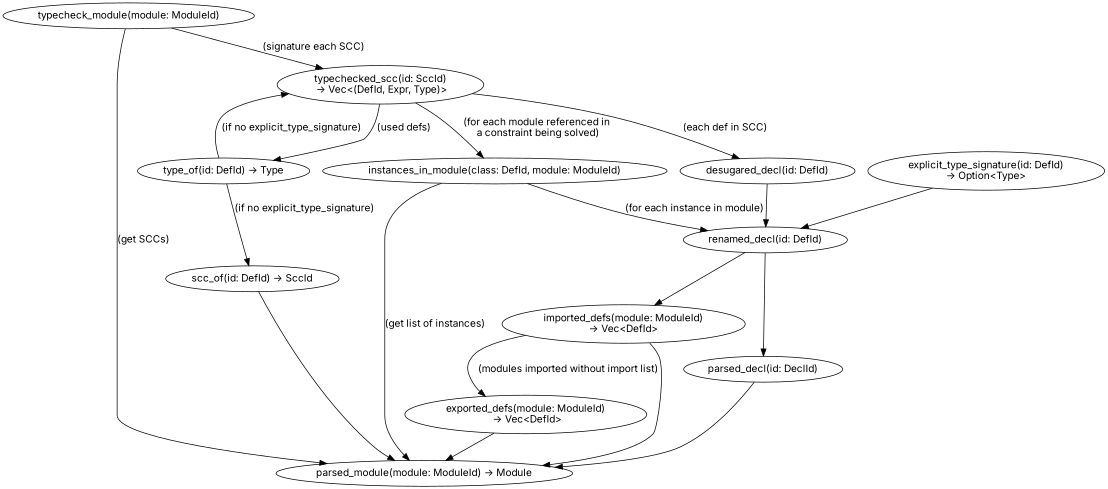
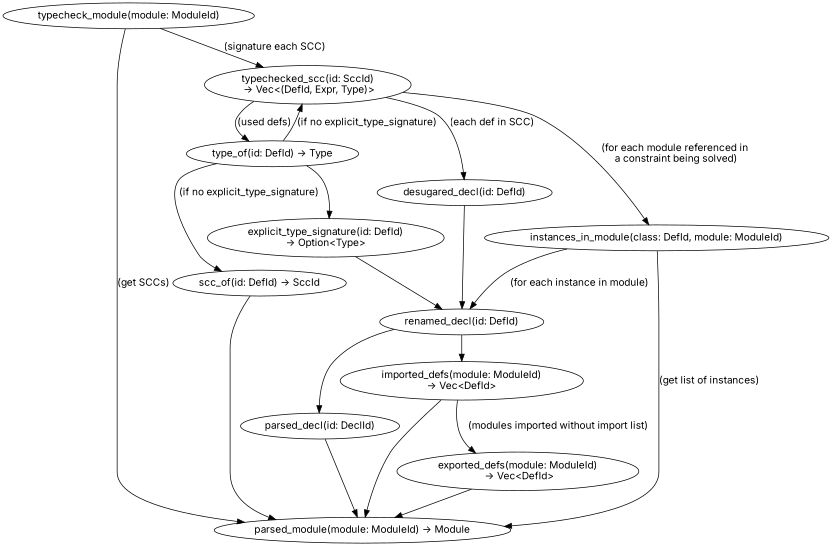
edge "type_of(id: DefId) -> Type" -> "explicit_type_signature(id: DefId) -> Option<Type>": added
